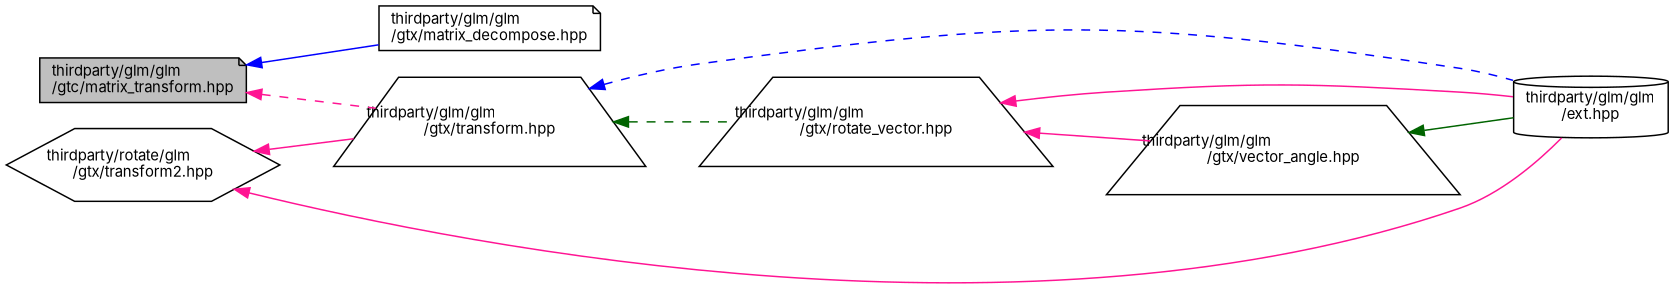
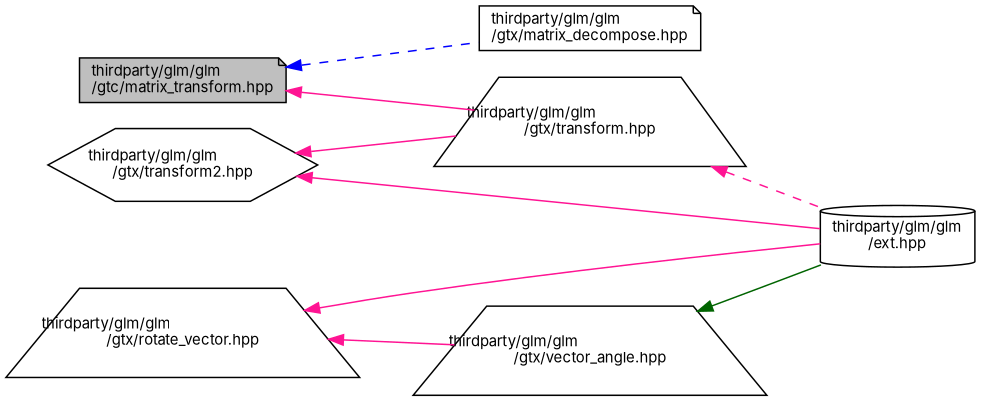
edge "thirdparty/glm/glm /ext.hpp" -> "thirdparty/glm/glm /gtx/transform.hpp": color blue -> deeppink
edge "thirdparty/glm/glm /gtx/matrix_decompose.hpp" -> "thirdparty/glm/glm /gtc/matrix_transform.hpp": style solid -> dashed
edge "thirdparty/glm/glm /gtx/transform.hpp" -> "thirdparty/glm/glm /gtc/matrix_transform.hpp": style dashed -> solid
edge "thirdparty/glm/glm /gtx/rotate_vector.hpp" -> "thirdparty/glm/glm /gtx/transform.hpp": removed
node "thirdparty/rotate/glm /gtx/transform2.hpp": label "thirdparty/rotate/glm /gtx/transform2.hpp" -> "thirdparty/glm/glm /gtx/transform2.hpp"
